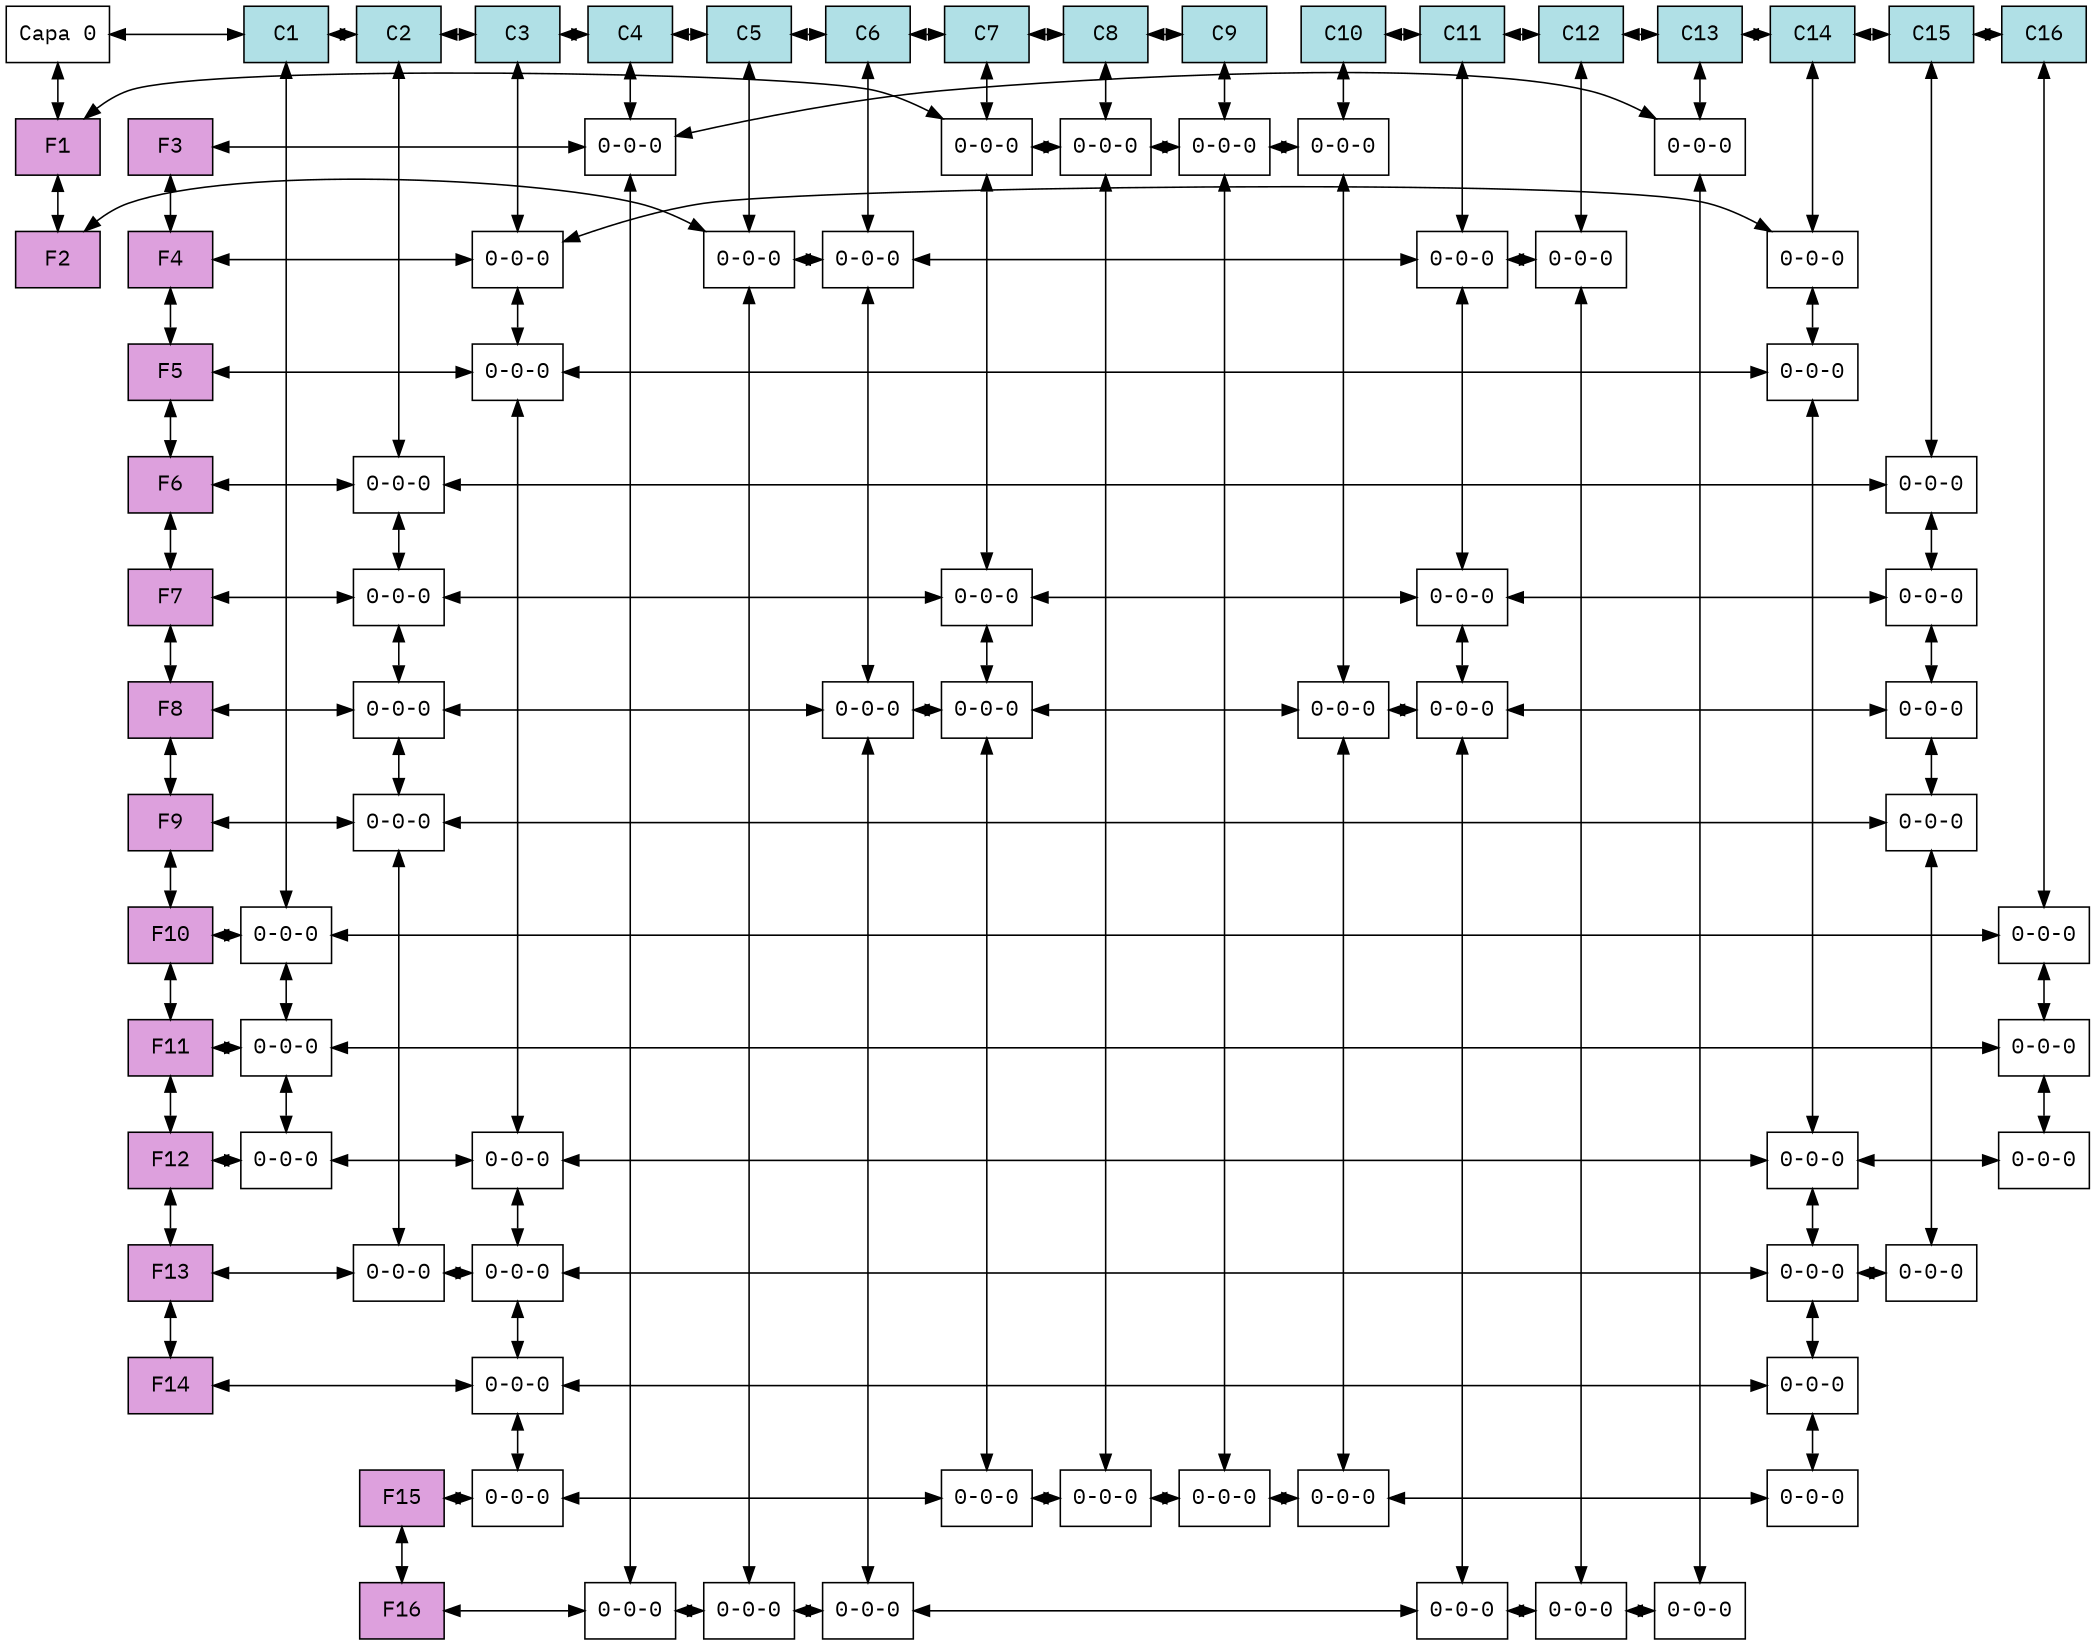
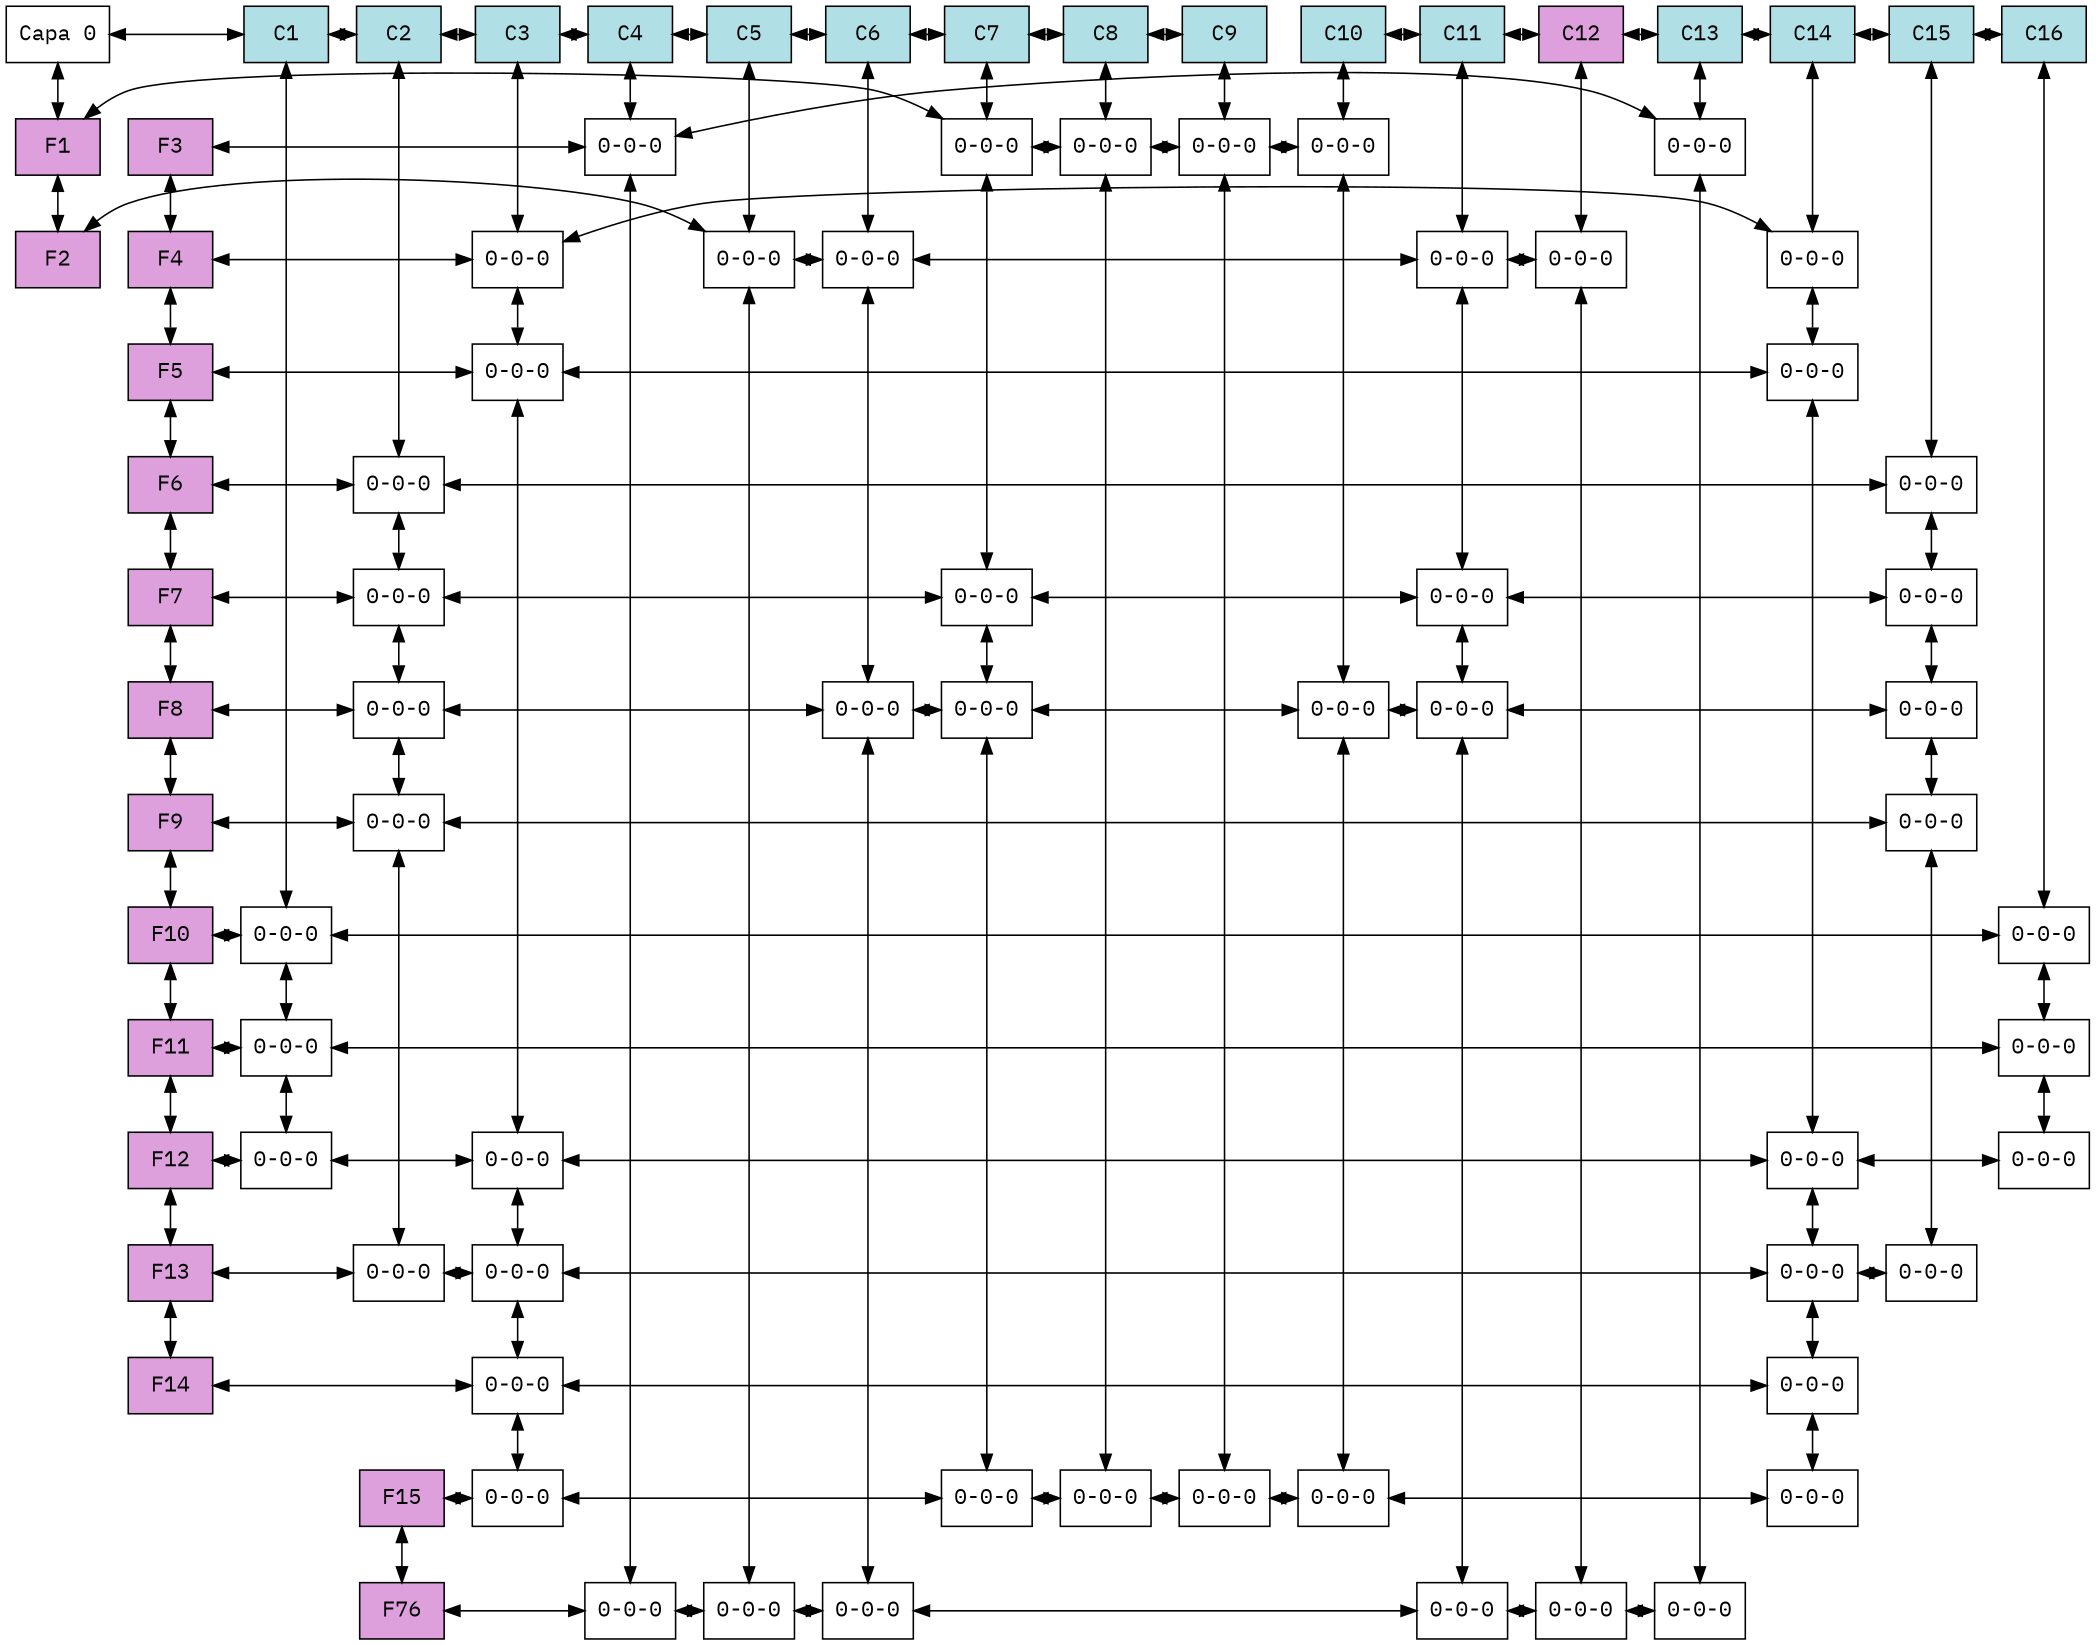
node "C12": fillcolor powderblue -> plum
node "F16": label "F16" -> "F76"
